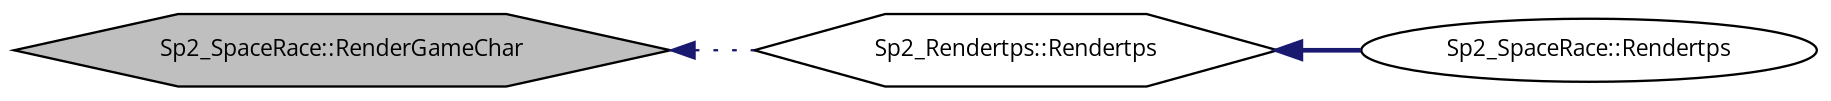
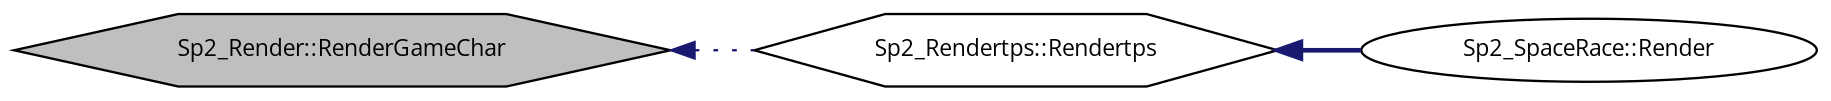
node "Sp2_SpaceRace::RenderGameChar": label "Sp2_SpaceRace::RenderGameChar" -> "Sp2_Render::RenderGameChar"
node "Sp2_SpaceRace::Rendertps": label "Sp2_SpaceRace::Rendertps" -> "Sp2_SpaceRace::Render"
